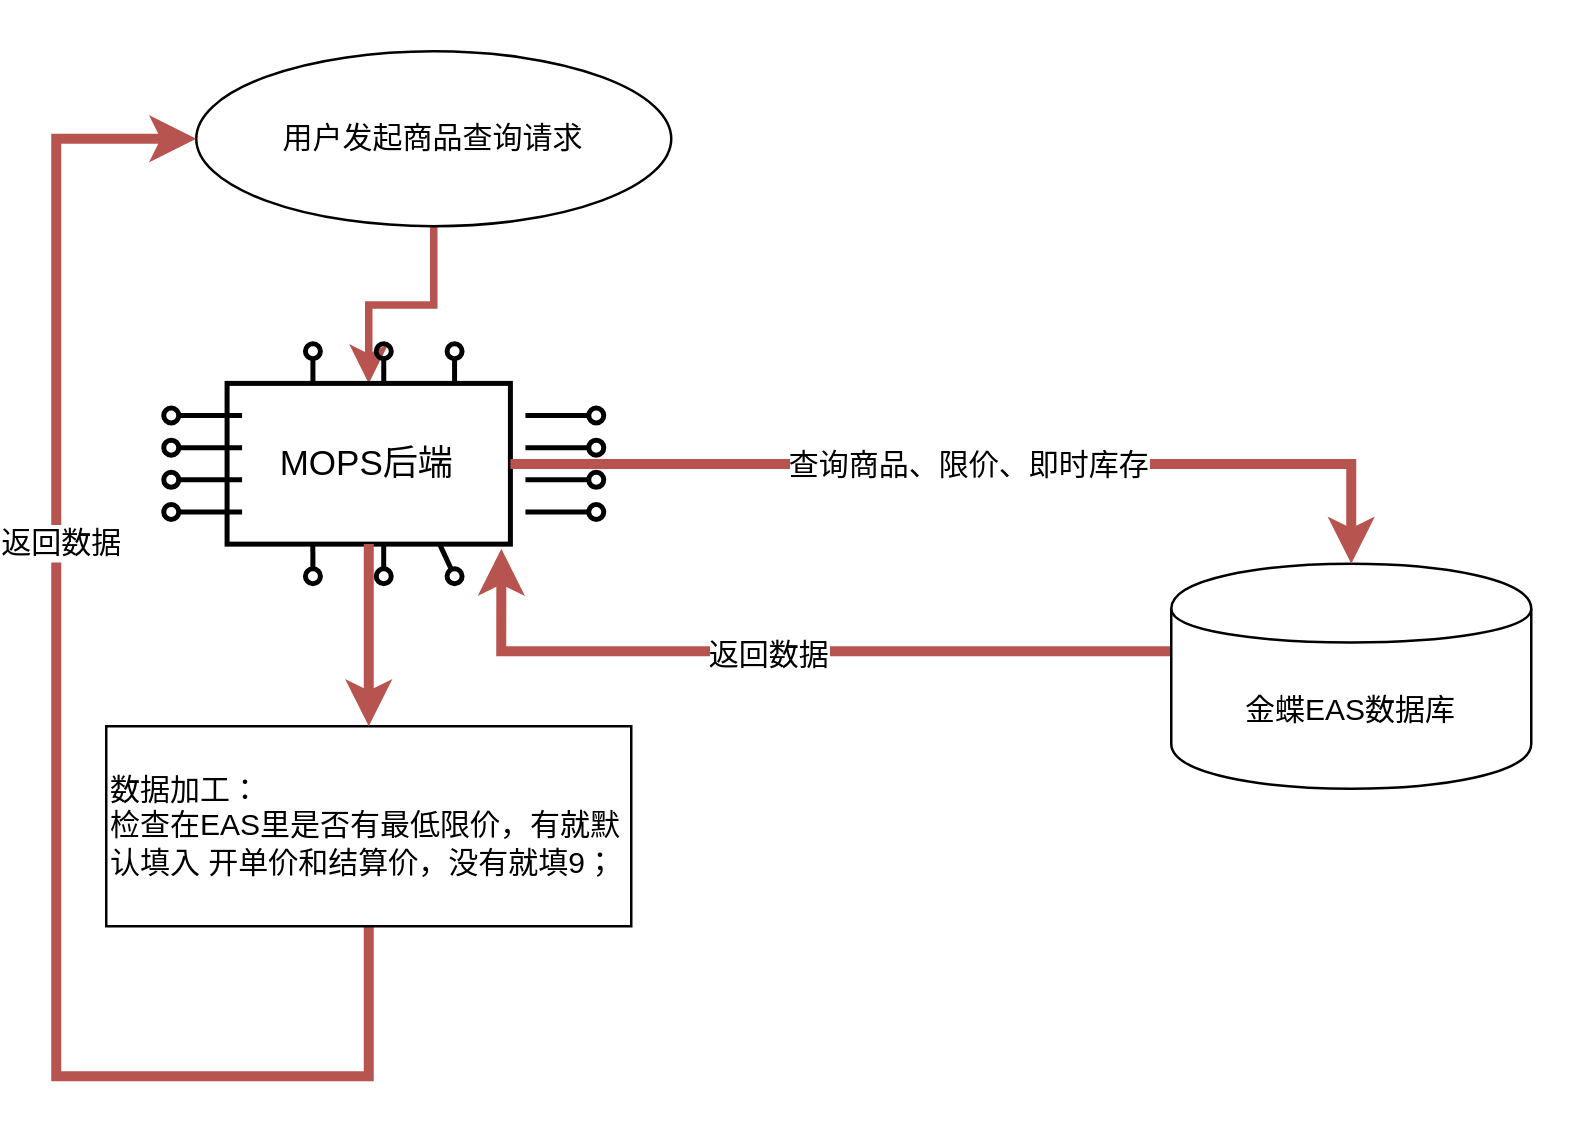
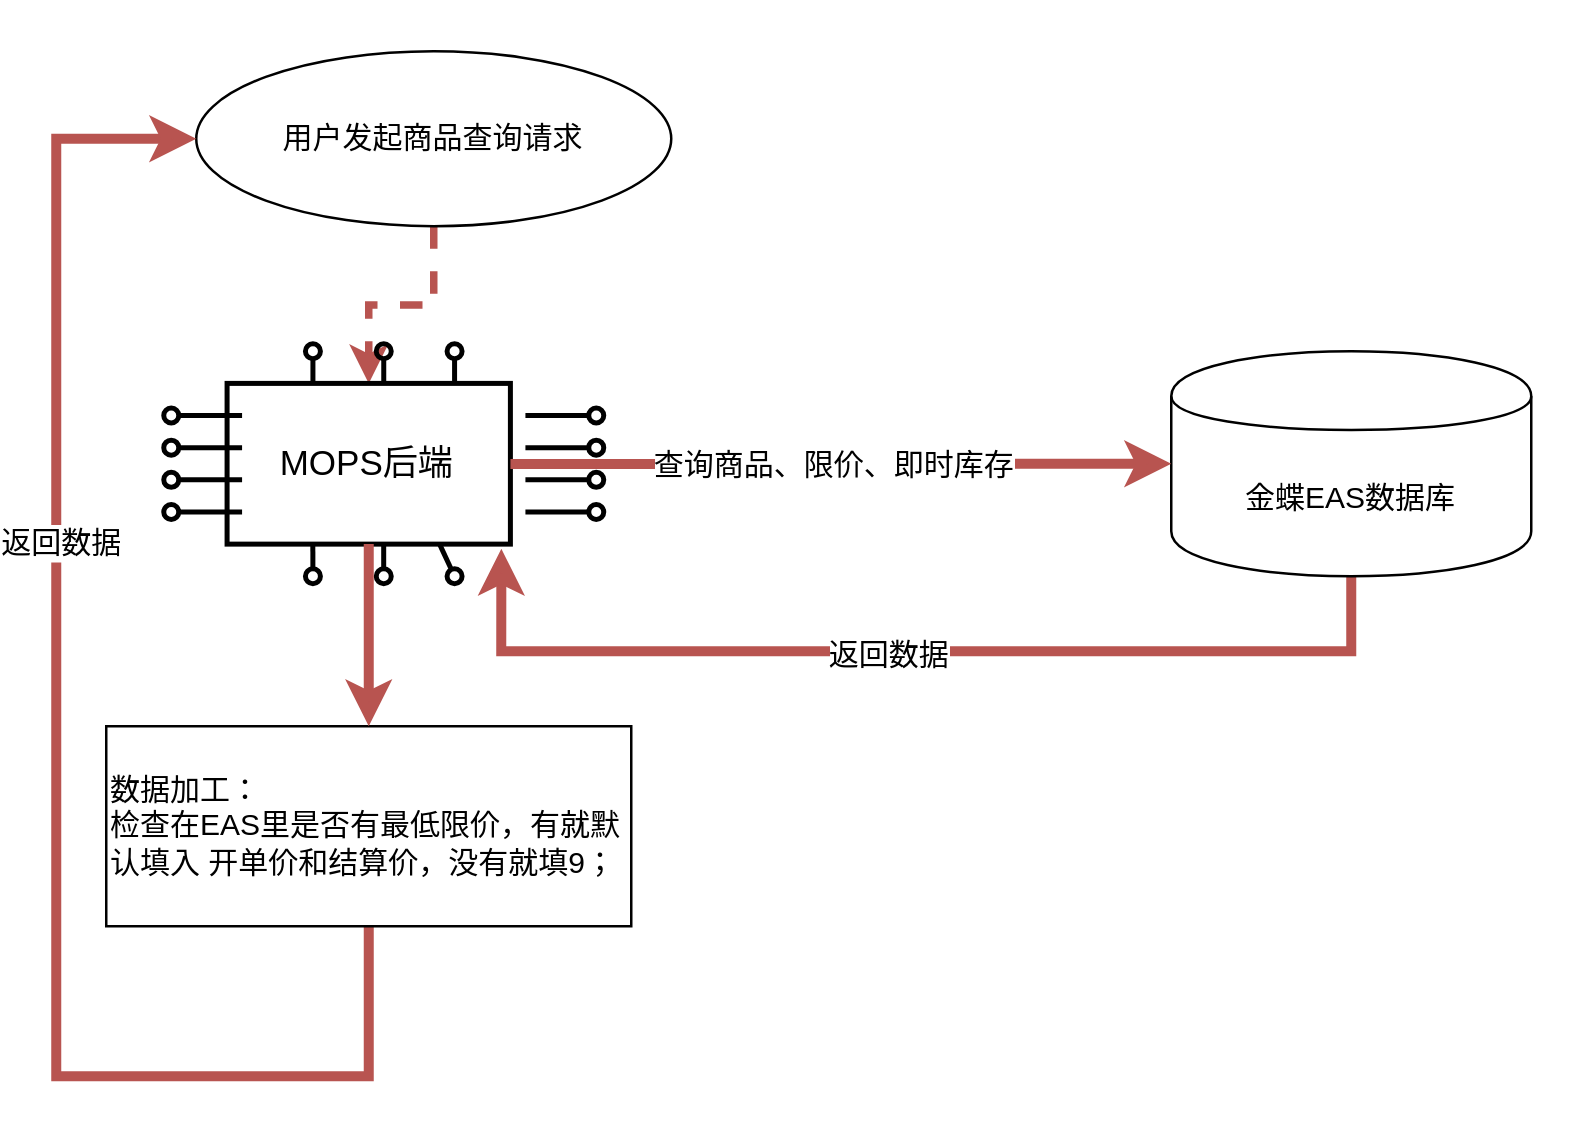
edge "用户发起商品查询请求" -> "MOPS后端": style solid -> dashed
node "金蝶EAS数据库": moved (1351, 676) -> (1351, 464)
